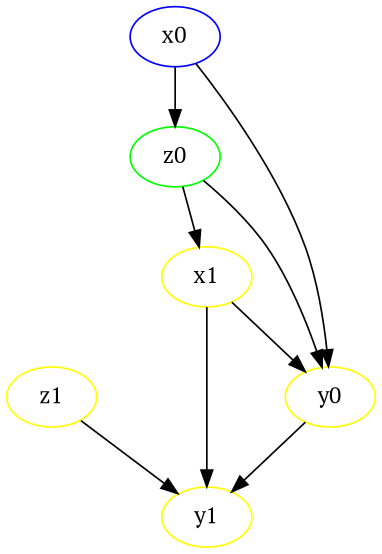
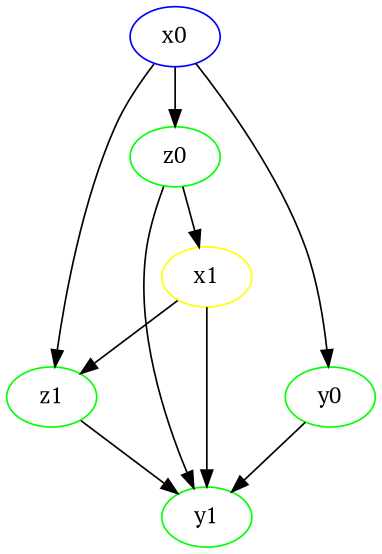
edge "x0" -> "z1": added
edge "z0" -> "y0": now "z0" -> "y1"
edge "x1" -> "y0": now "x1" -> "z1"
node "z1": color yellow -> green
node "y0": color yellow -> green
node "y1": color yellow -> green
